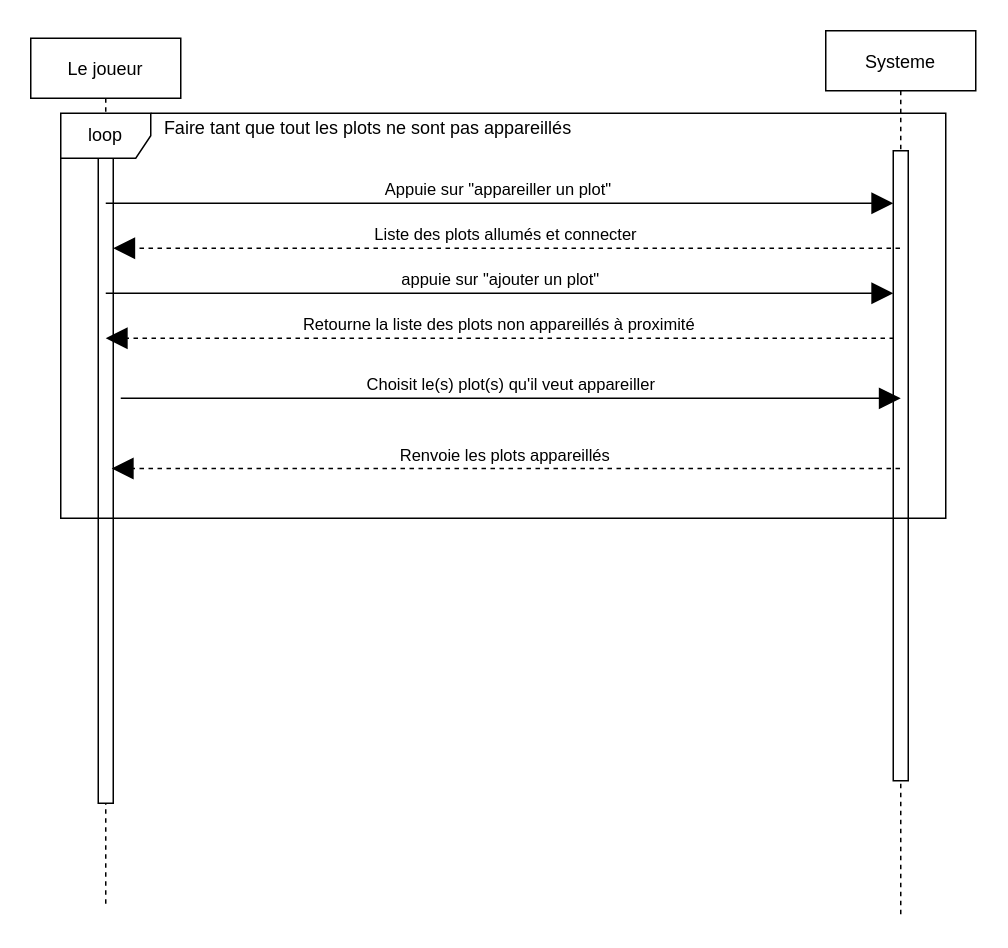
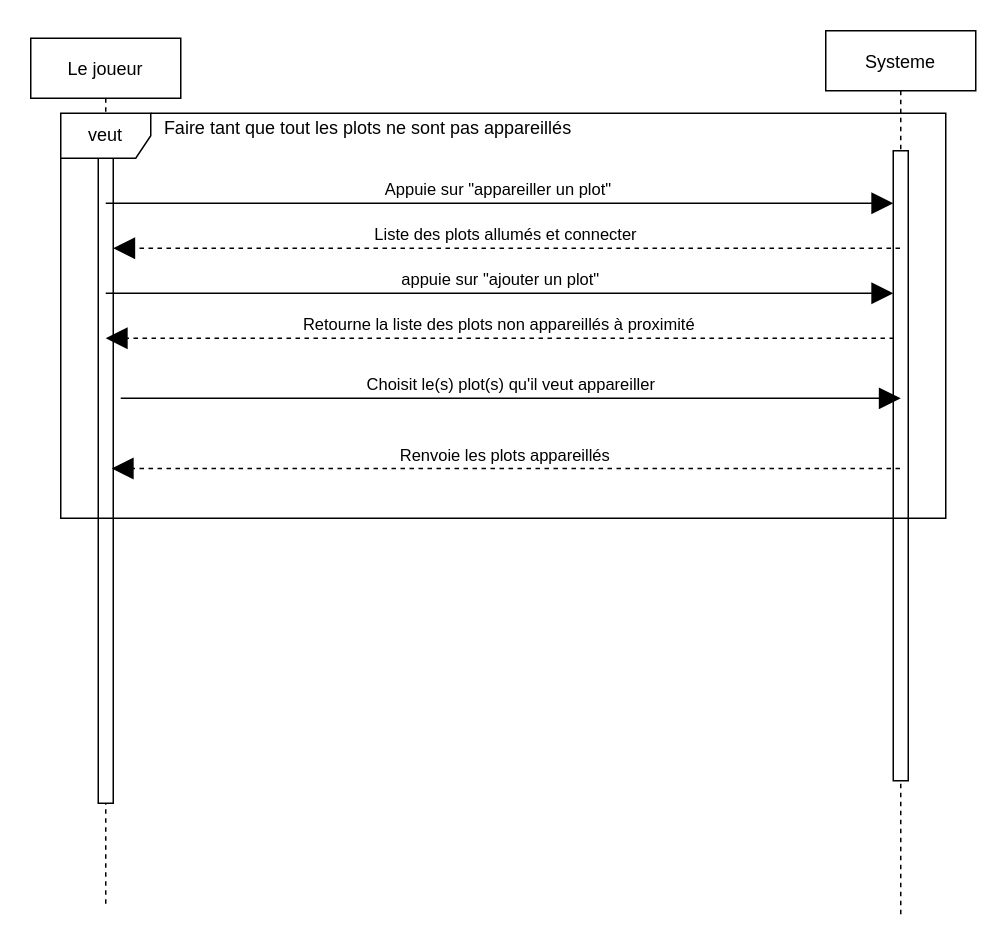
node "loop": label "loop" -> "veut"
